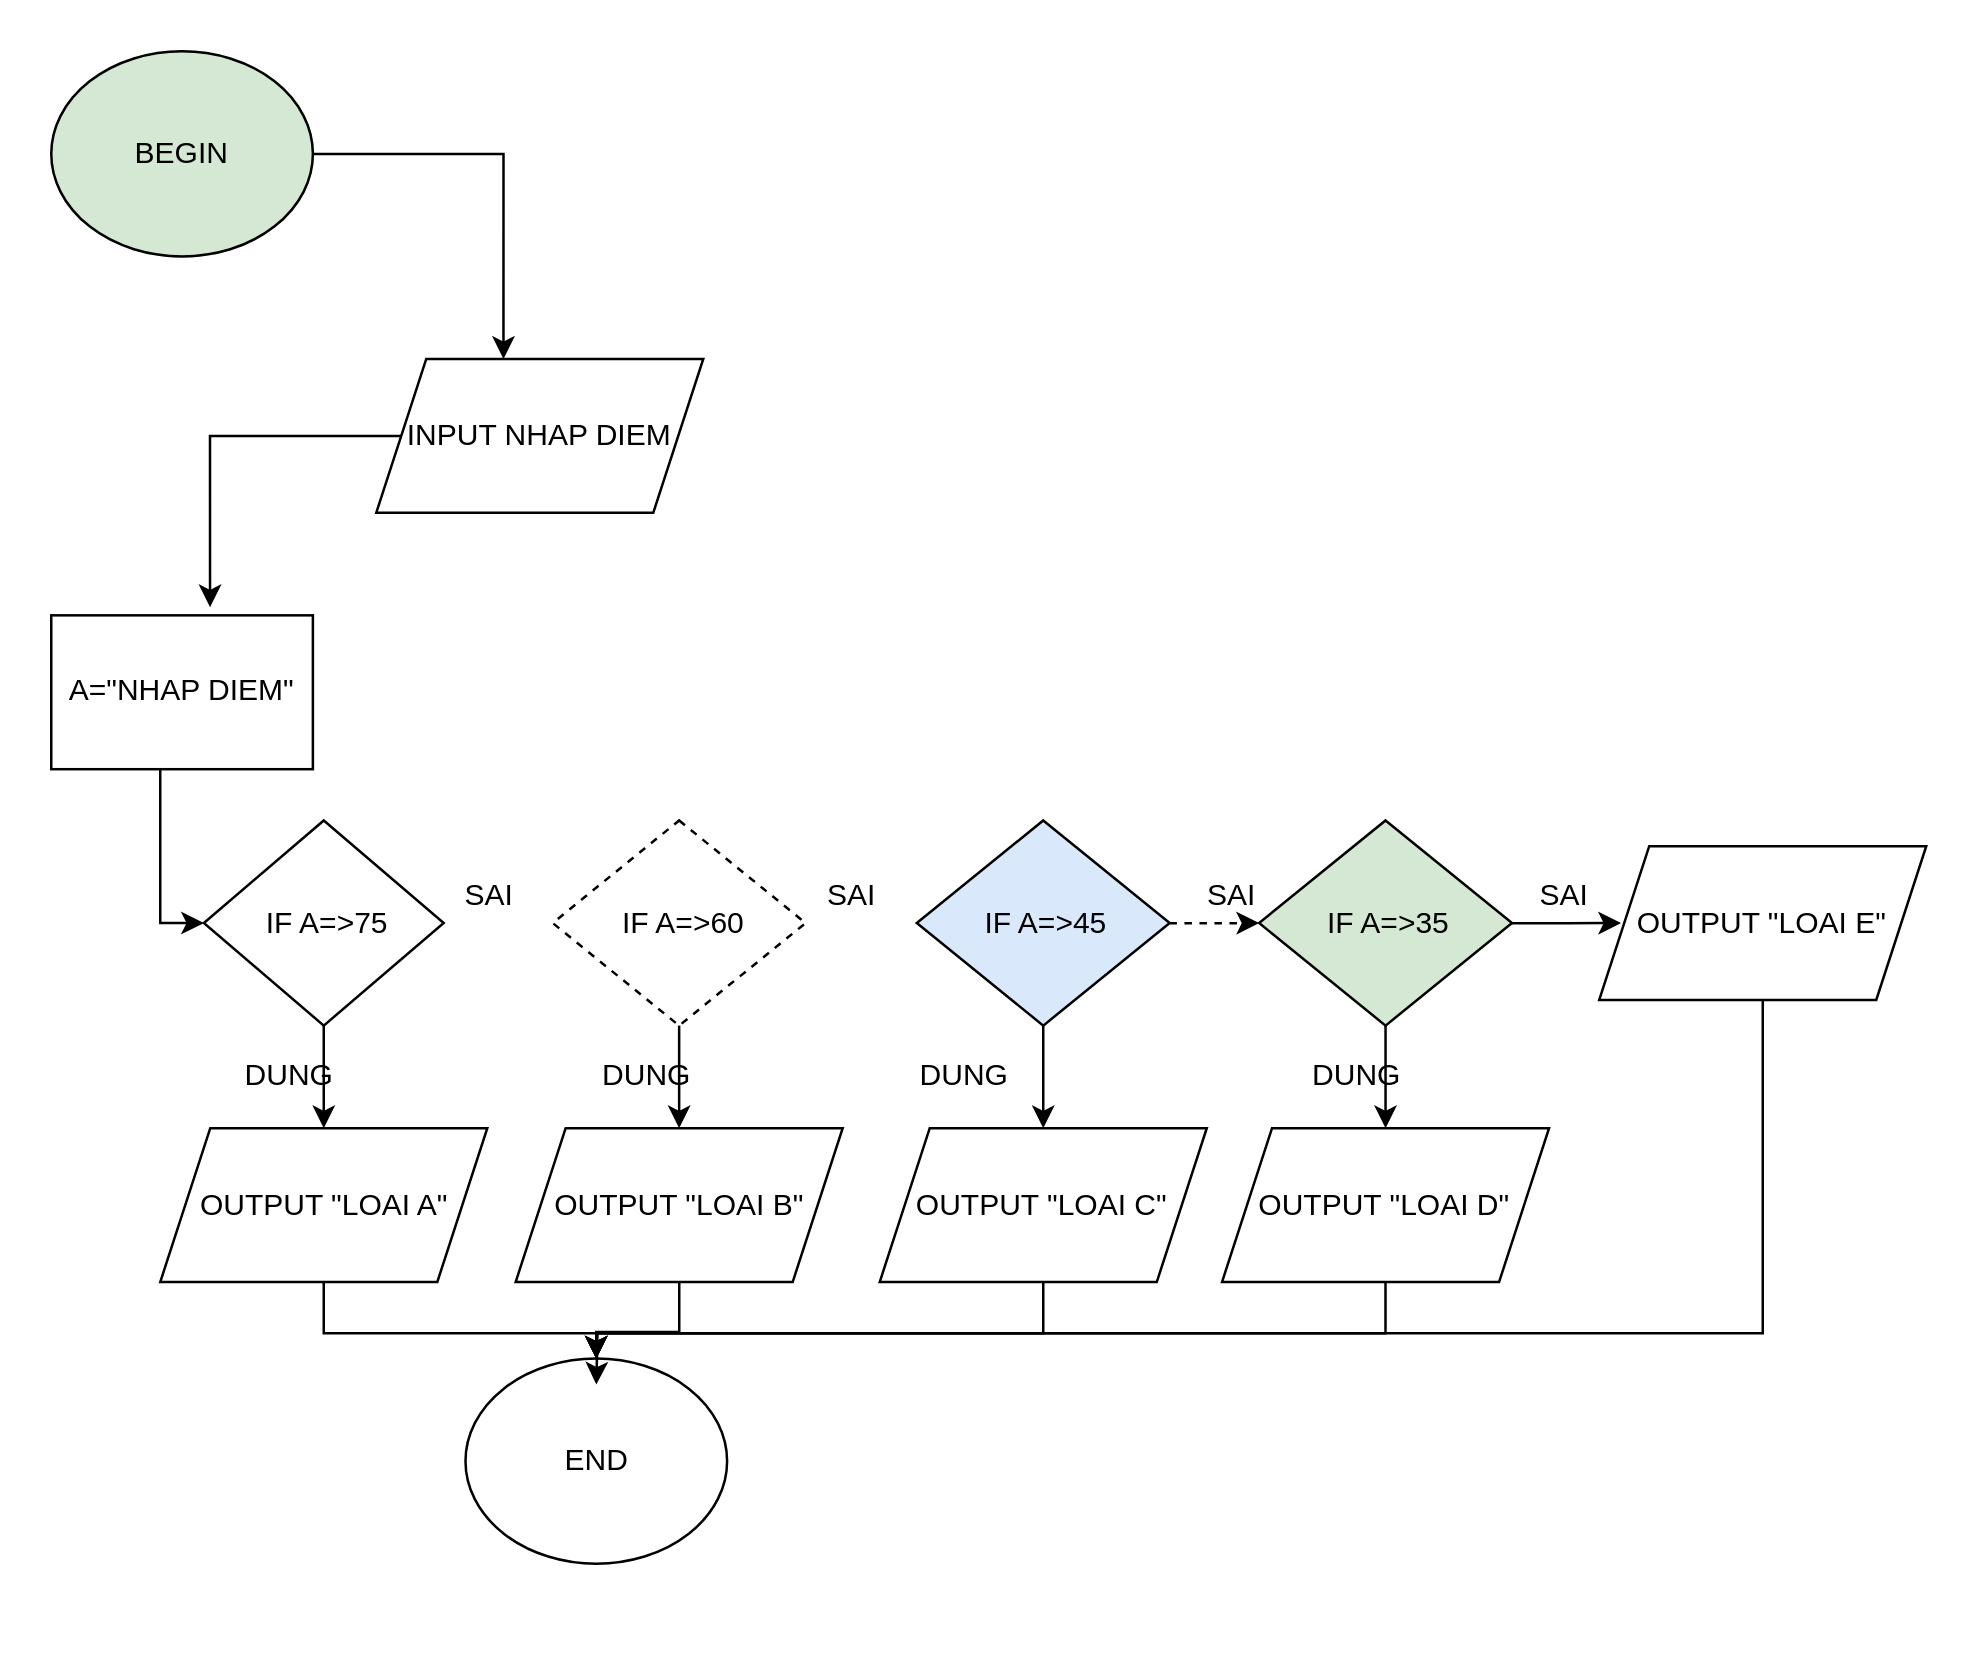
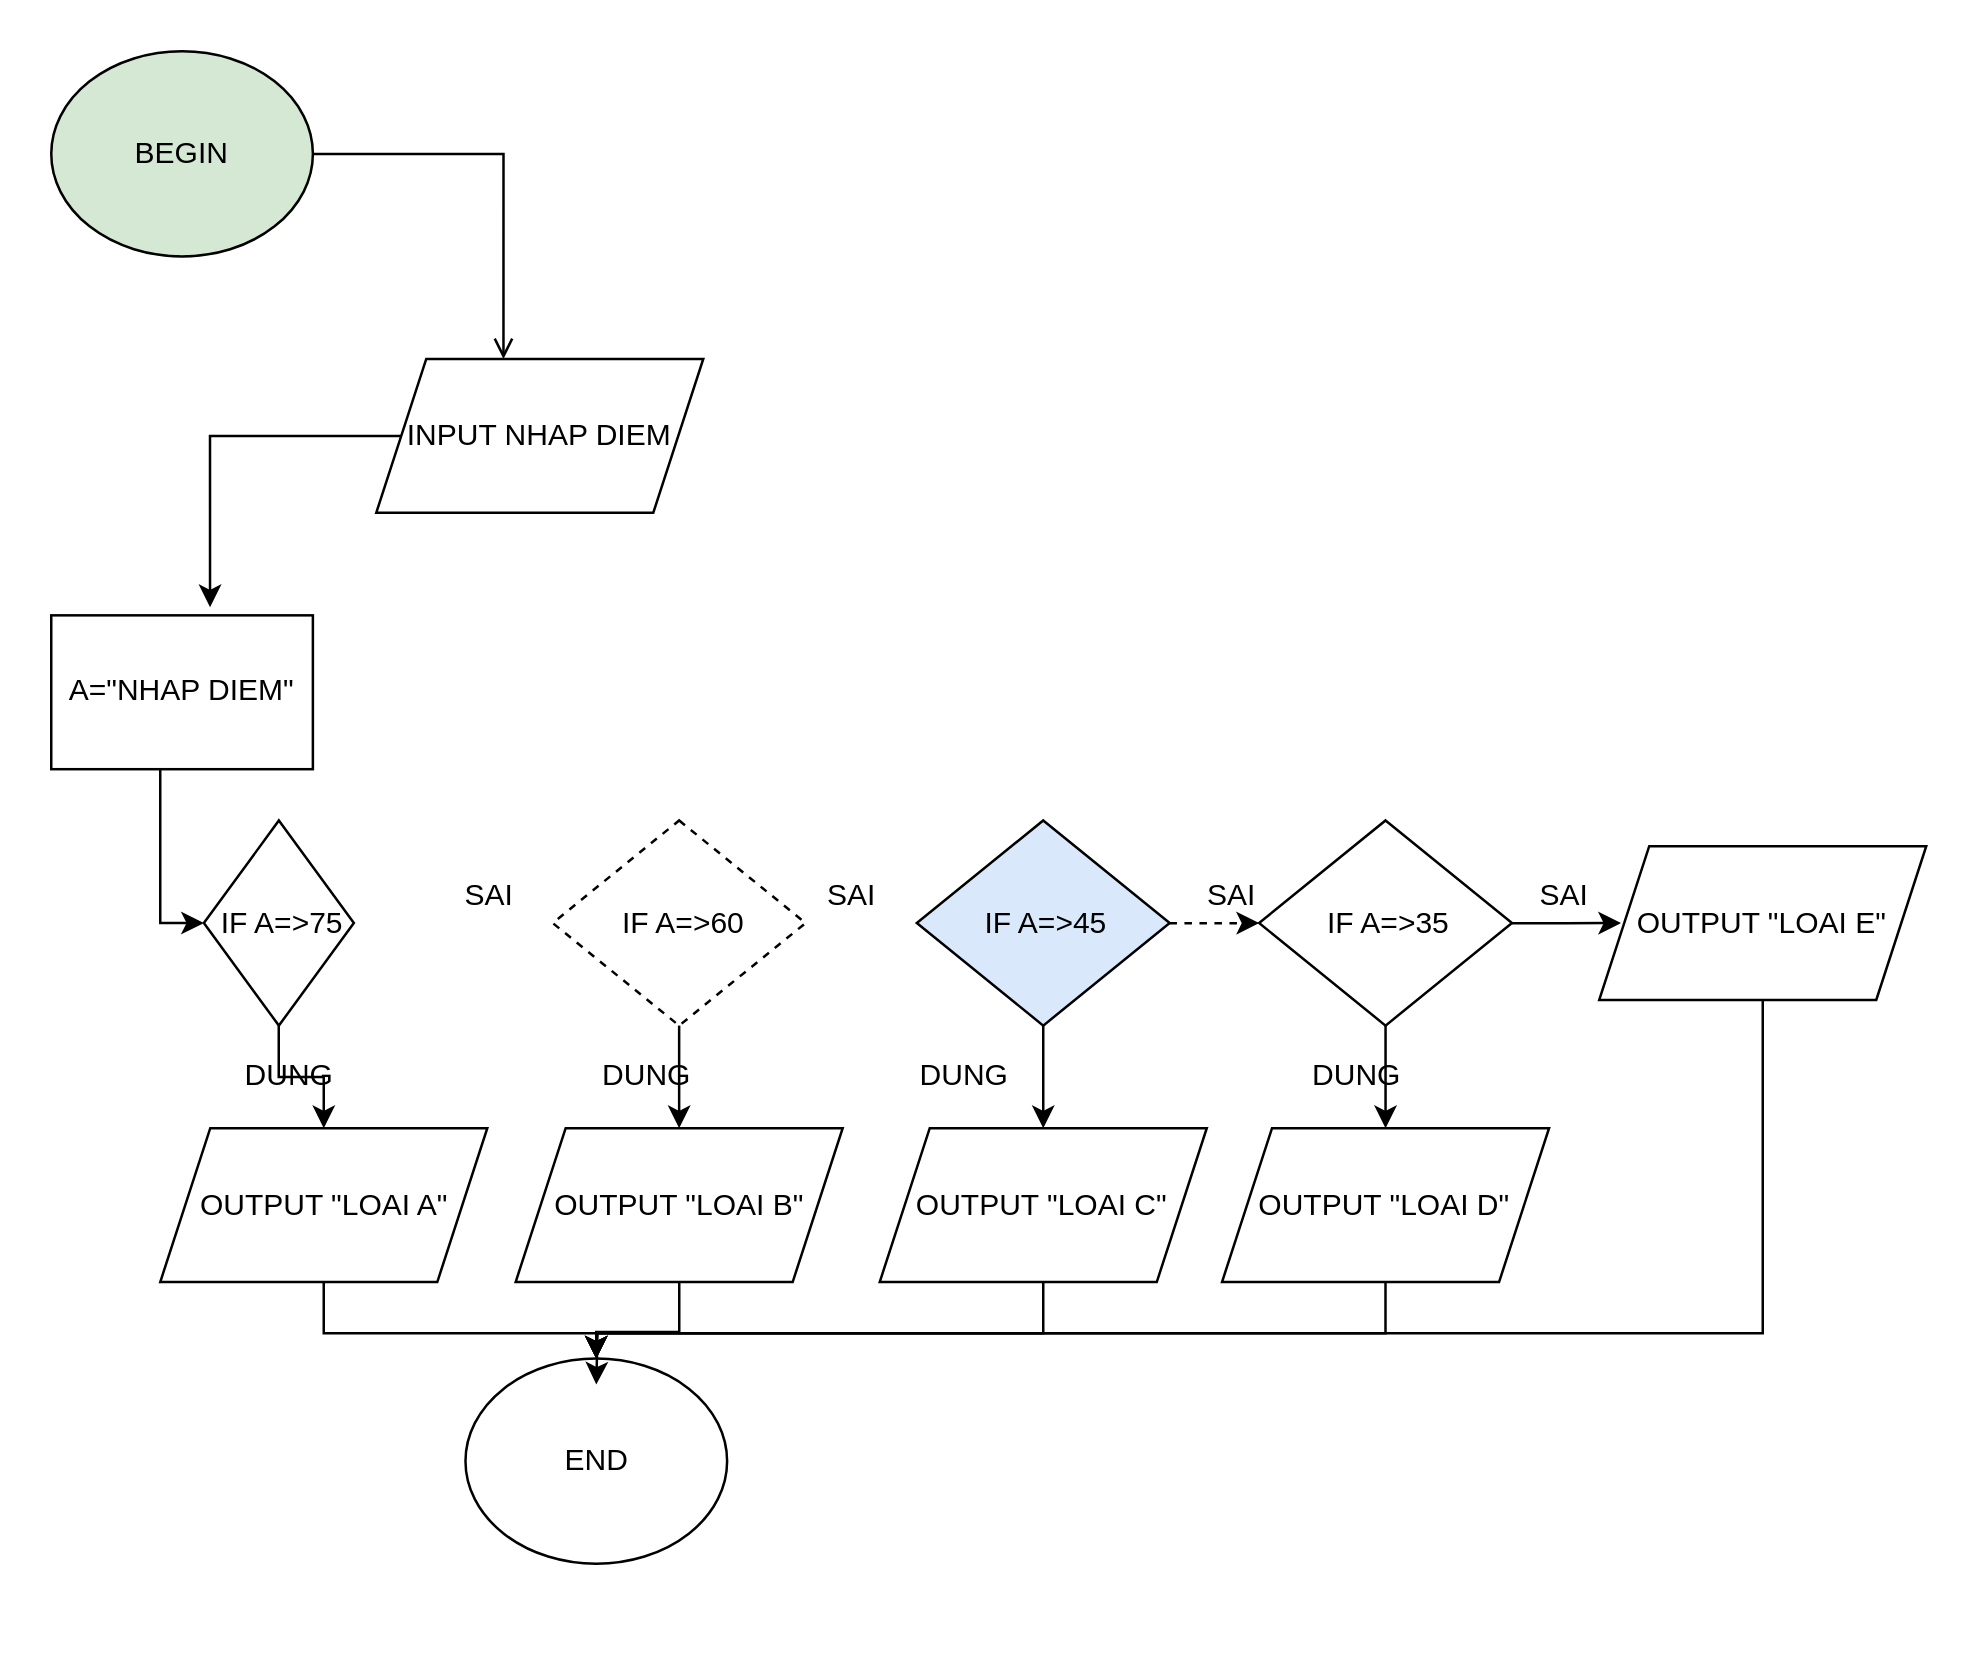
edge "BEGIN" -> "INPUT NHAP DIEM": arrowhead classic -> open
node "IF A=>75": size 240x205 -> 150x205
node "IF A=>35": fillcolor #d5e8d4 -> #ffffff
